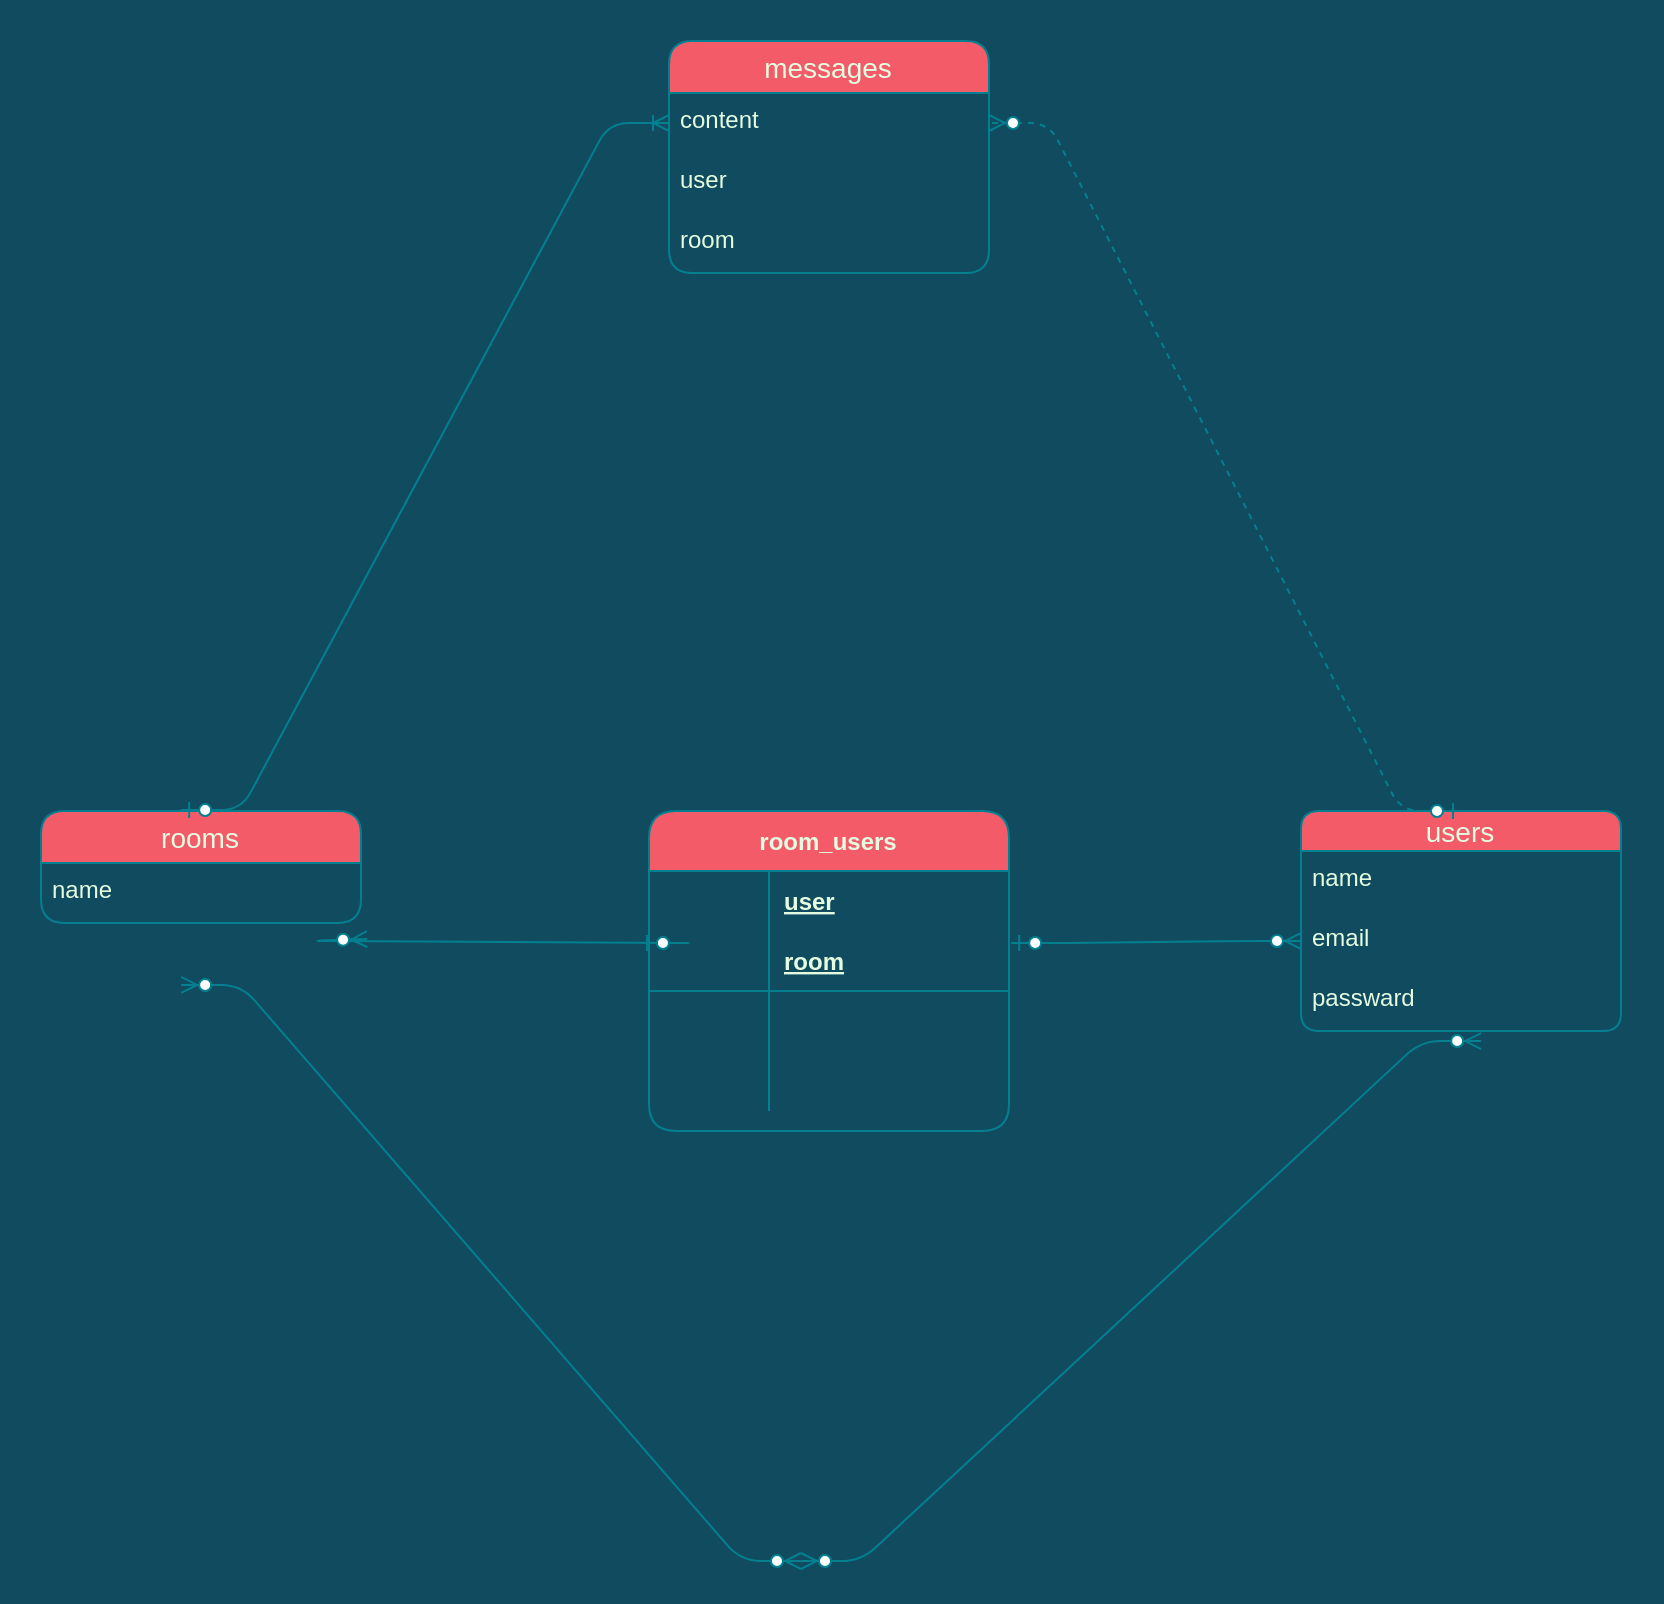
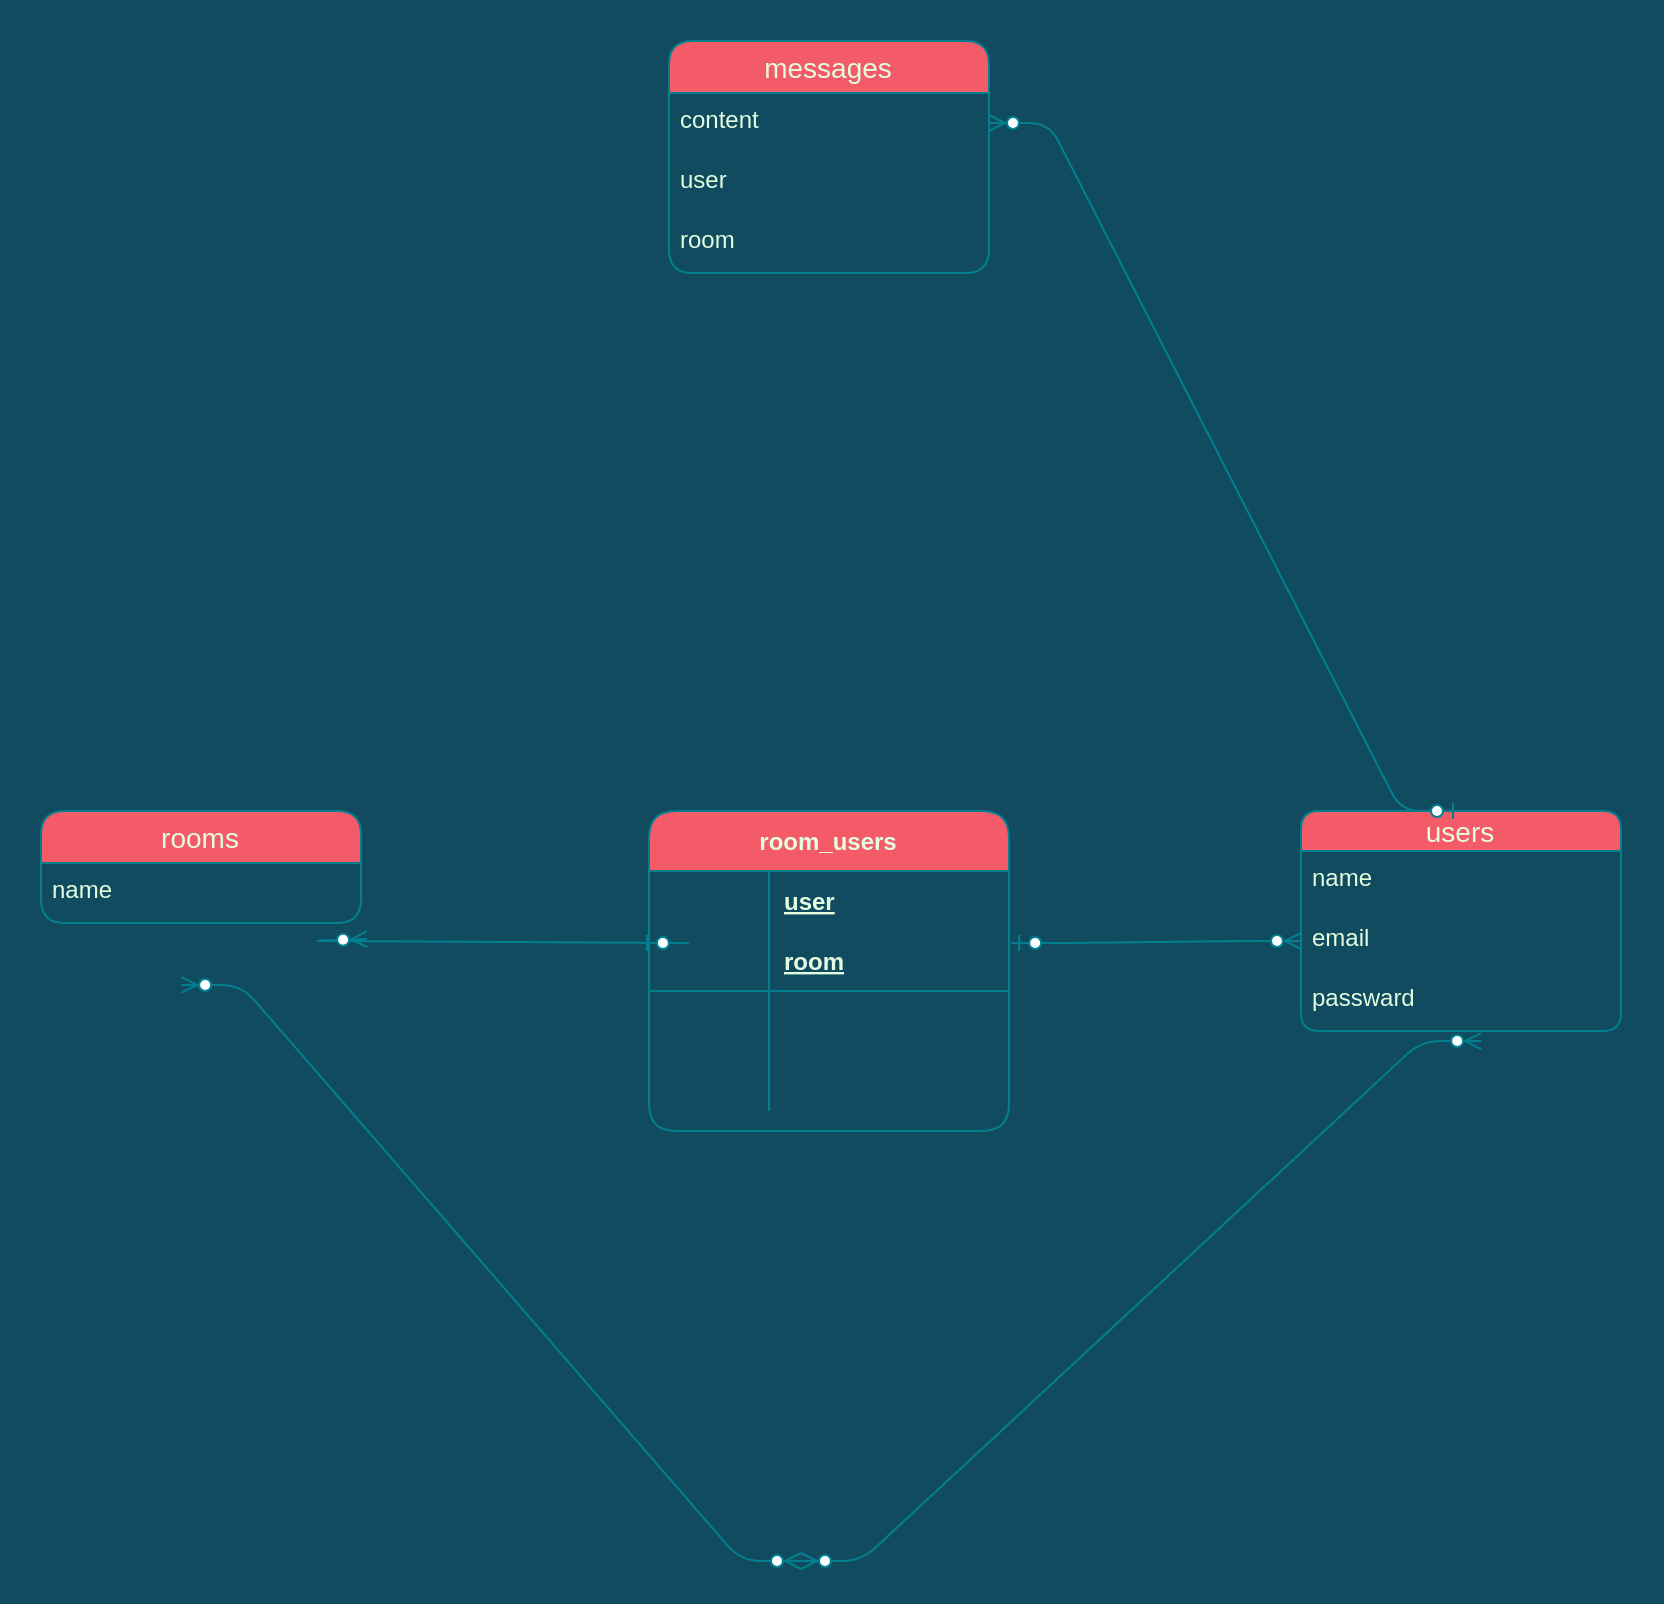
edge "content" -- "users": style dashed -> solid
edge "content" -- "rooms": removed
